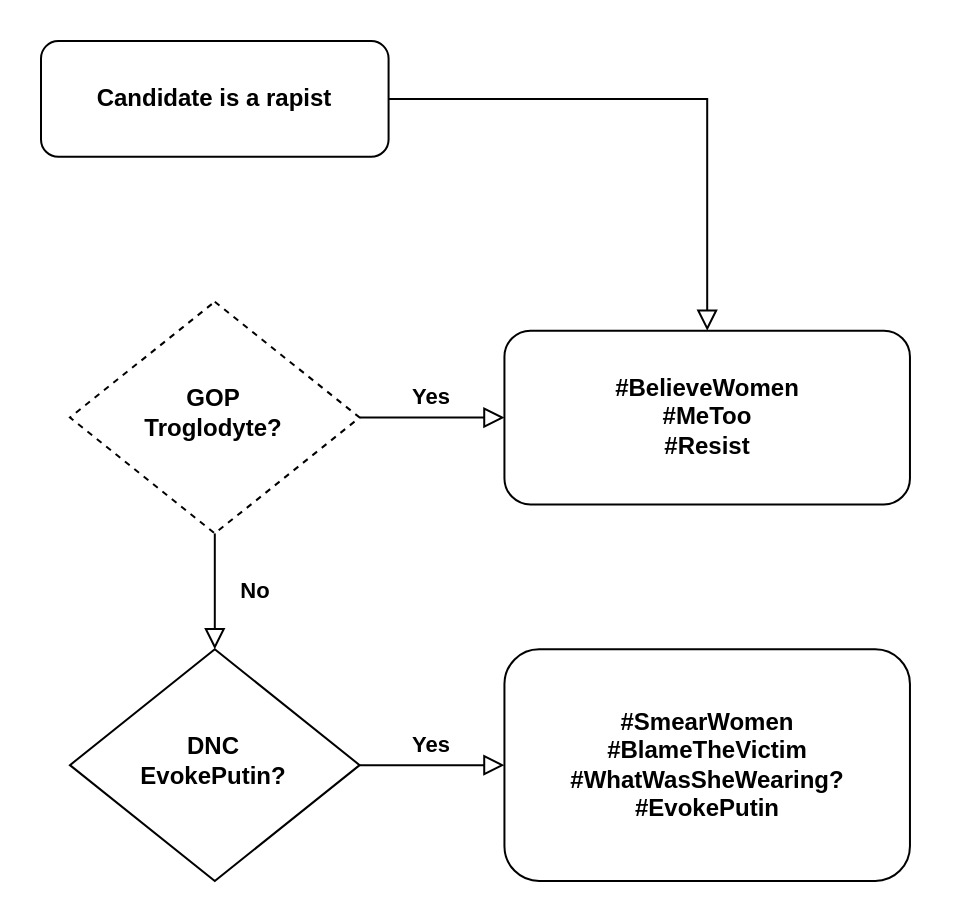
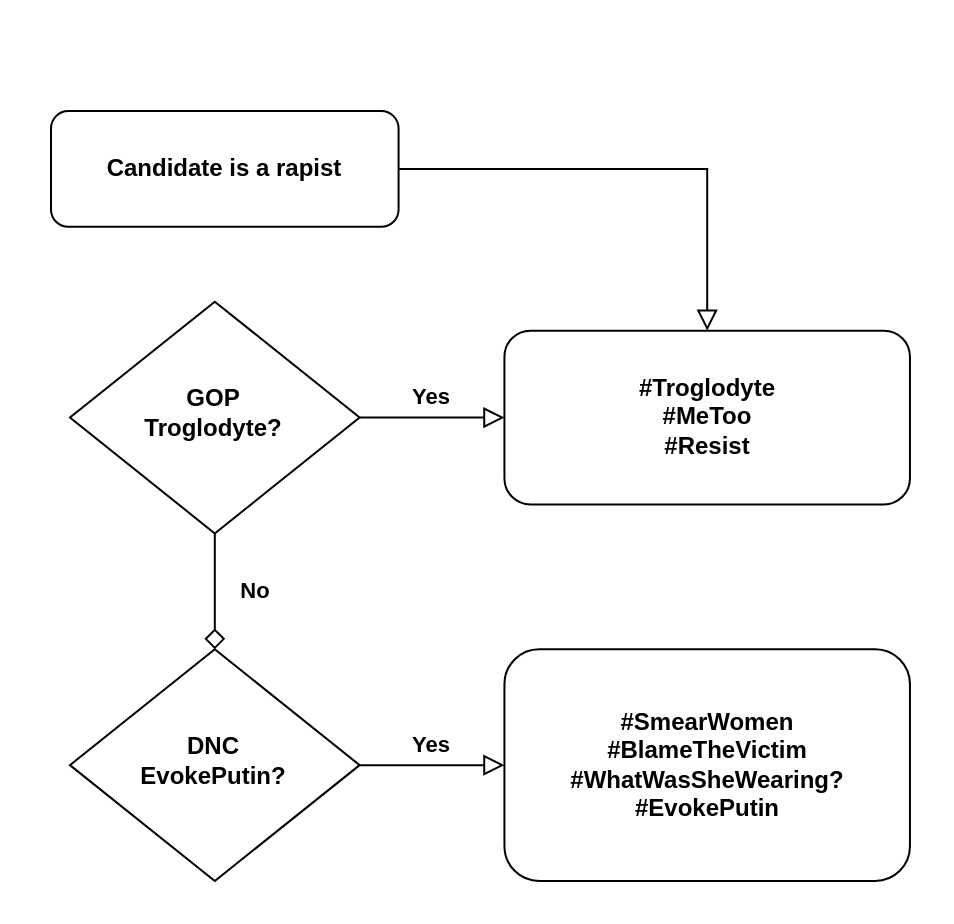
node "Candidate is a rapist": moved (215, 99) -> (225, 169)
node "#BelieveWomen #MeToo #Resist": label "#BelieveWomen #MeToo #Resist" -> "#Troglodyte #MeToo #Resist"
node "GOP Troglodyte?": style dashed -> solid
edge "GOP Troglodyte?" -> "DNC EvokePutin?": arrowhead block -> diamond
